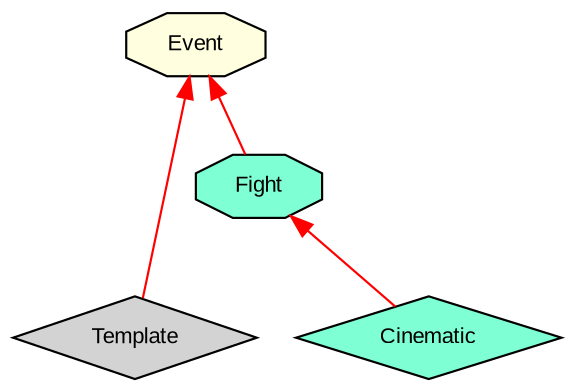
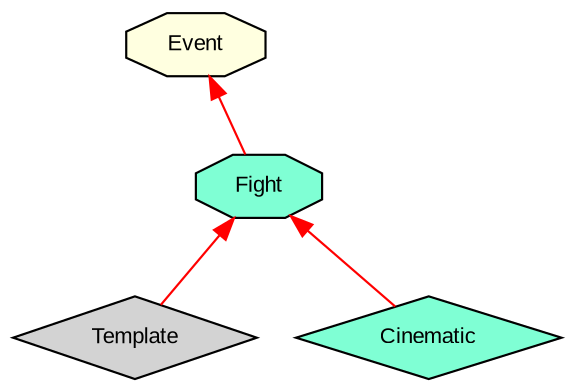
edge "Template" -> "Event": now "Template" -> "Fight"
